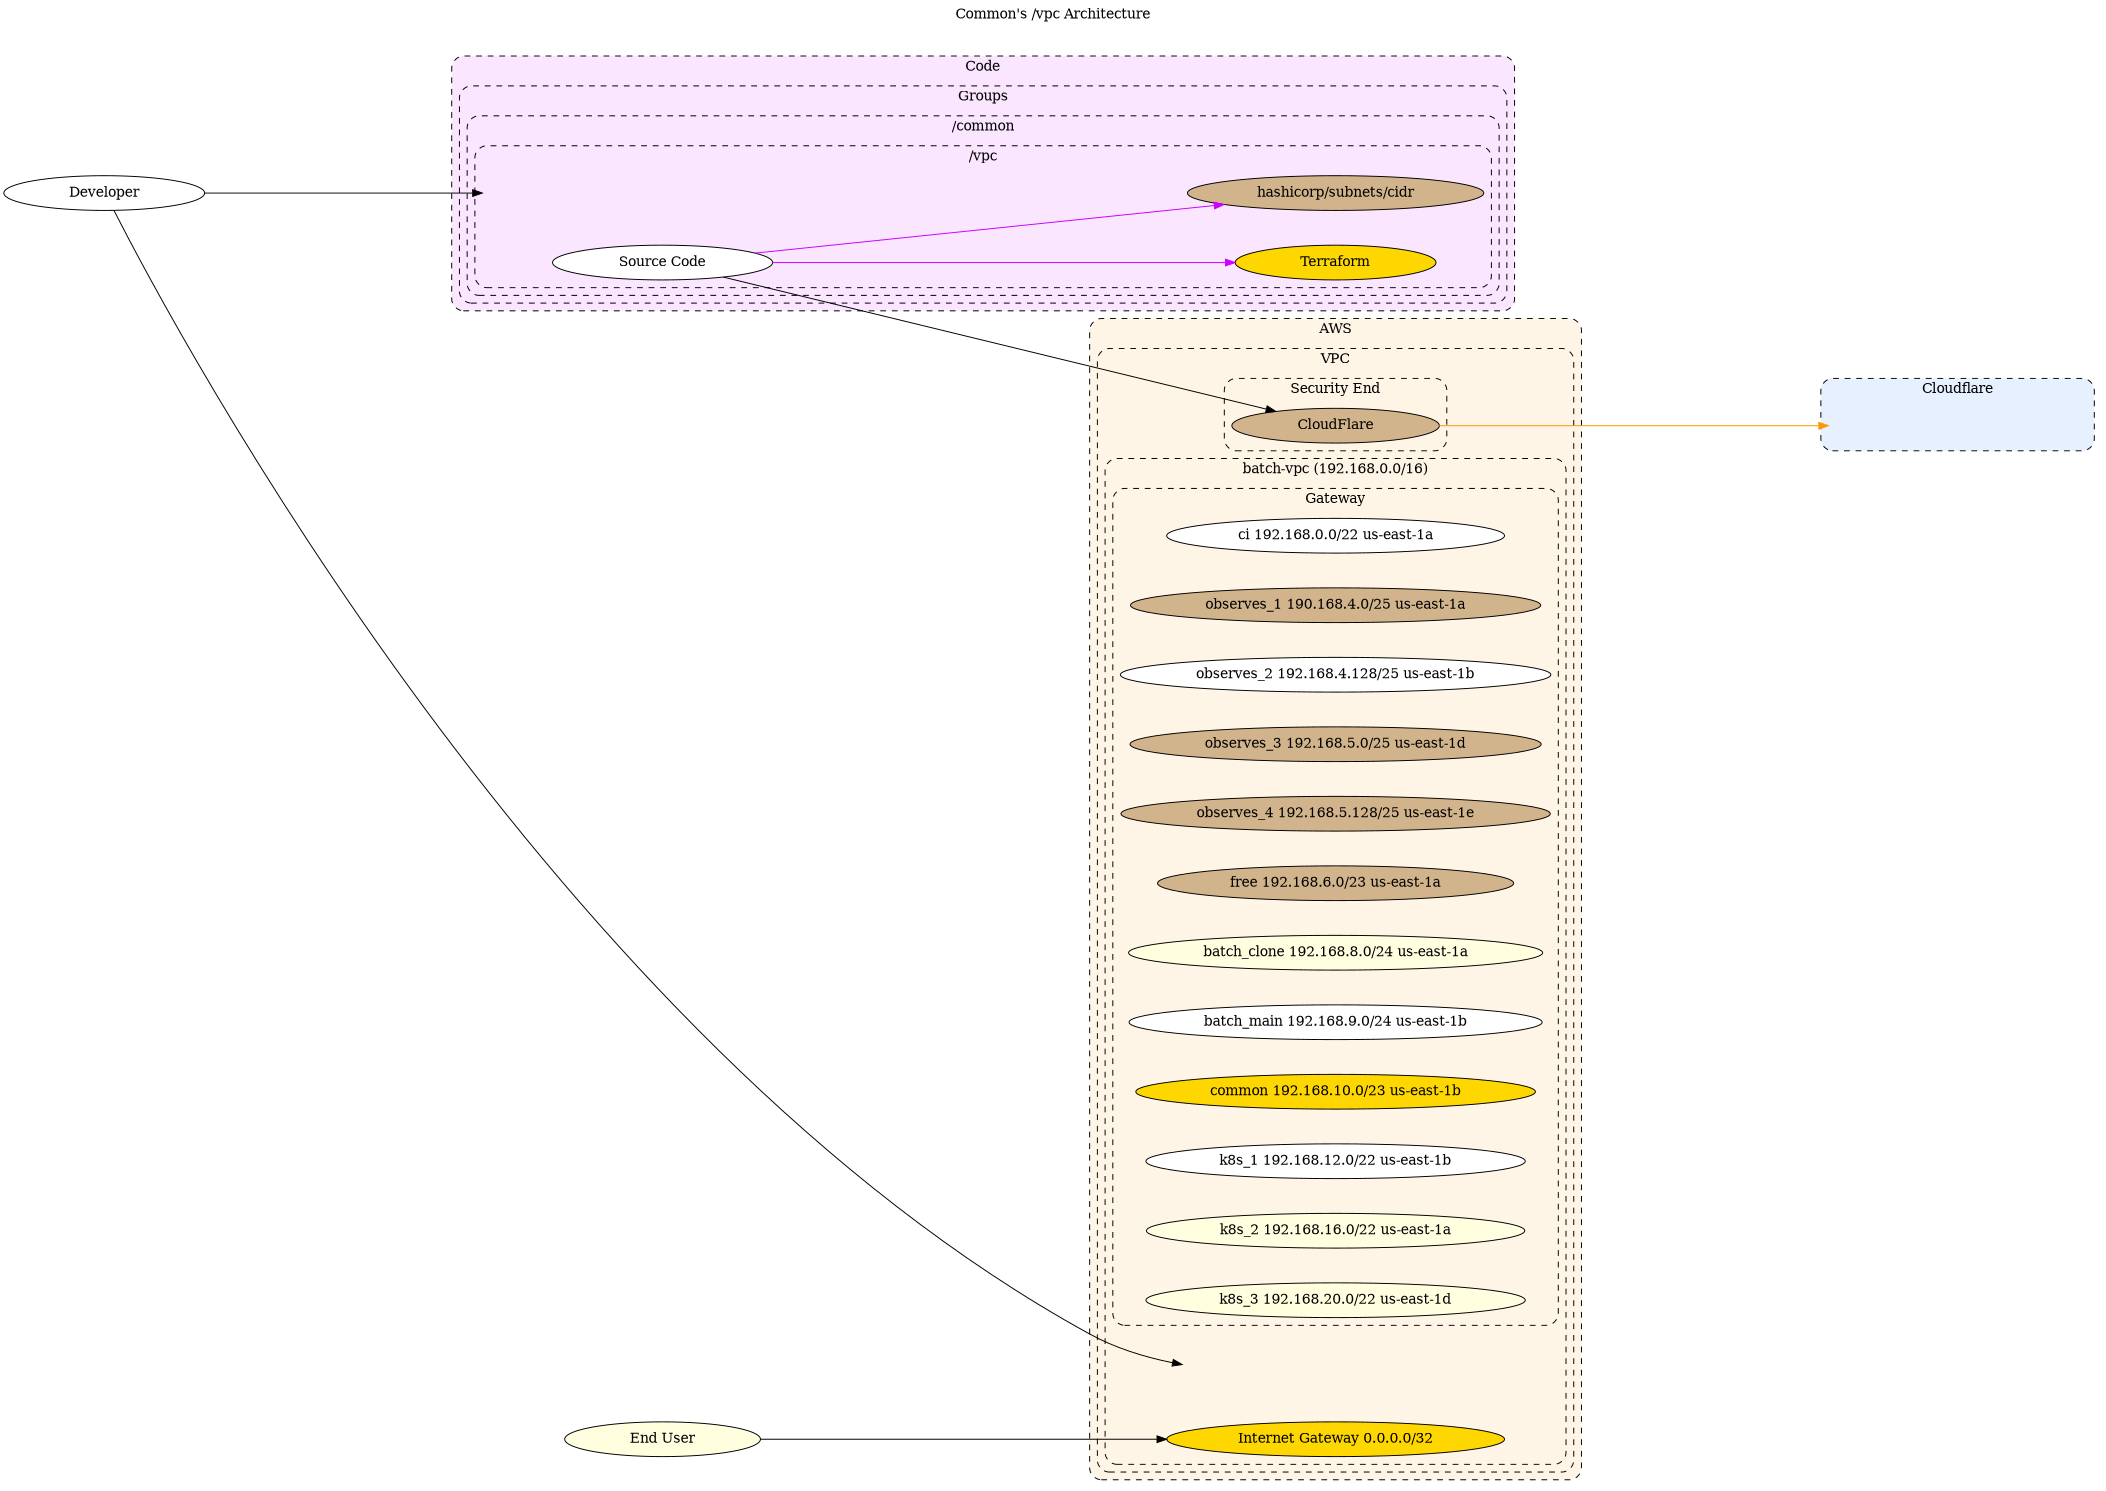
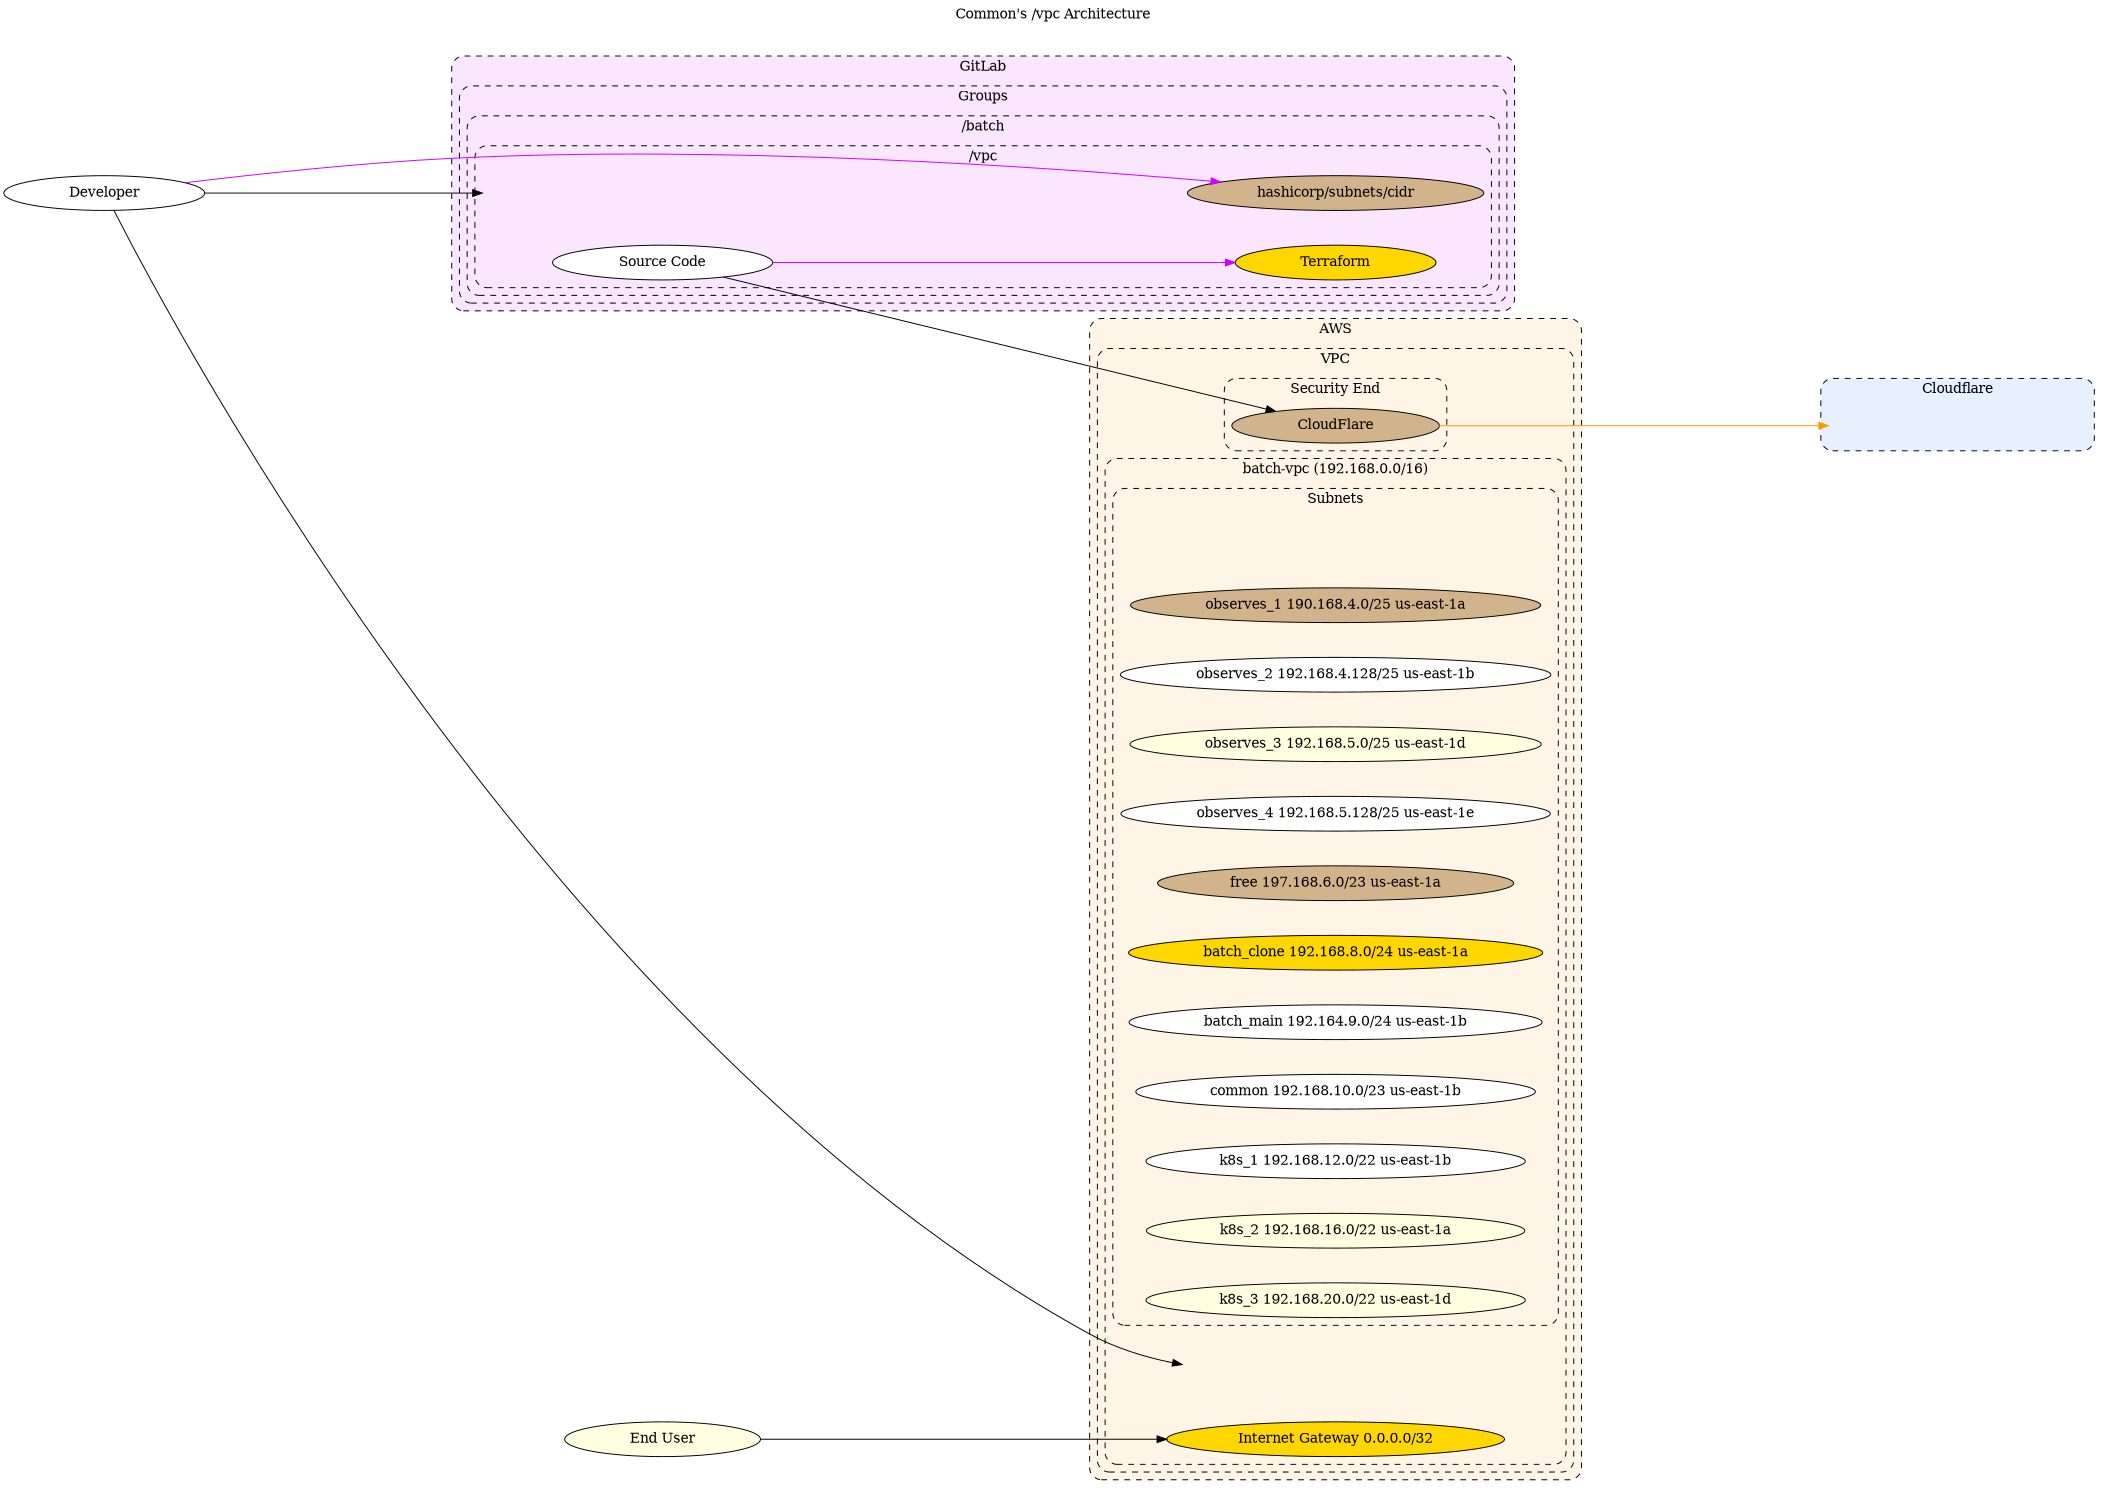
cluster "Code": label "Code" -> "GitLab"
cluster "/common": label "/common" -> "/batch"
edge "Source Code" -> "hashicorp/subnets/cidr": now "Developer" -> "hashicorp/subnets/cidr"
cluster "Gateway": label "Gateway" -> "Subnets"
node "ci 192.168.0.0/22 us-east-1a": removed
node "observes_3 192.168.5.0/25 us-east-1d": fillcolor tan -> lightyellow
node "observes_4 192.168.5.128/25 us-east-1e": fillcolor tan -> white
node "free 192.168.6.0/23 us-east-1a": label "free 192.168.6.0/23 us-east-1a" -> "free 197.168.6.0/23 us-east-1a"
node "batch_clone 192.168.8.0/24 us-east-1a": fillcolor lightyellow -> gold
node "batch_main 192.168.9.0/24 us-east-1b": label "batch_main 192.168.9.0/24 us-east-1b" -> "batch_main 192.164.9.0/24 us-east-1b"
node "common 192.168.10.0/23 us-east-1b": fillcolor gold -> white
